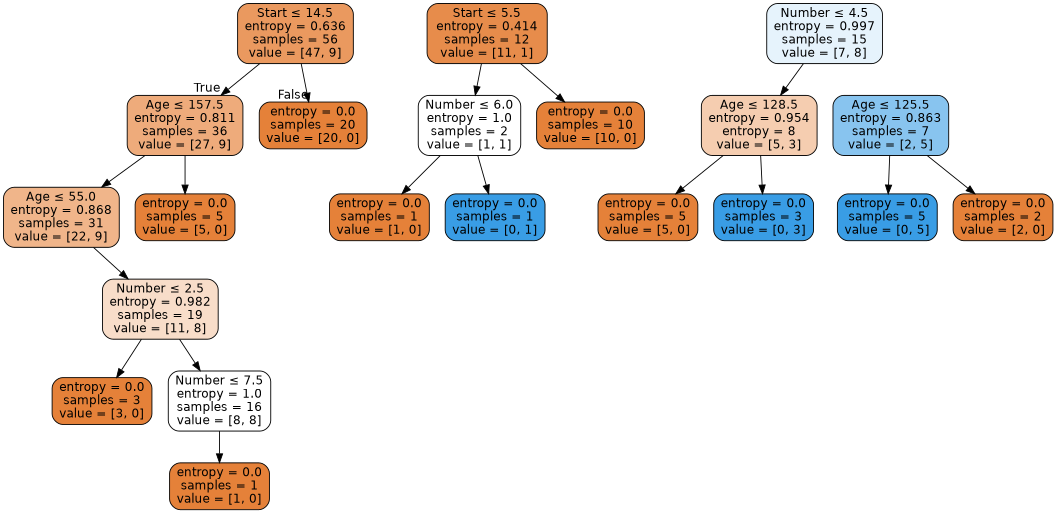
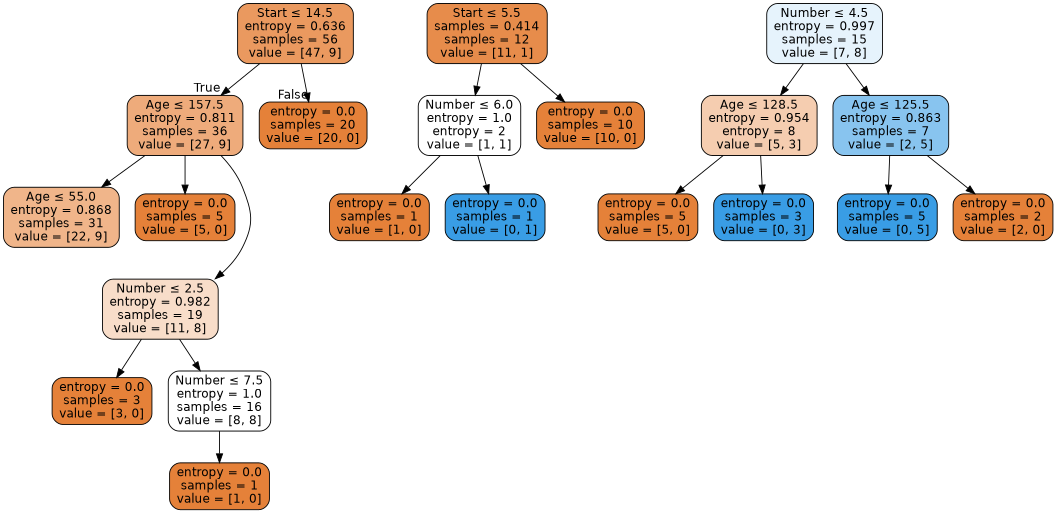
node "Start ≤ 5.5": text "entropy = 0.414" -> "samples = 0.414"
edge "Number ≤ 4.5" -> "Age ≤ 125.5": added
node "Number ≤ 6.0": text "samples = 2" -> "entropy = 2"
edge "Age ≤ 55.0" -> "Number ≤ 2.5": now "Age ≤ 157.5" -> "Number ≤ 2.5"
